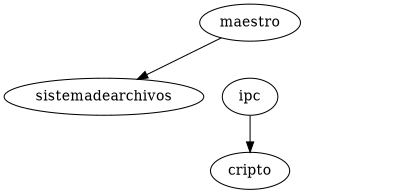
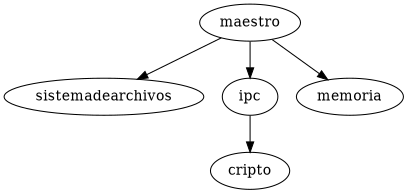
edge "maestro" -> "ipc": added
node "memoria": added
